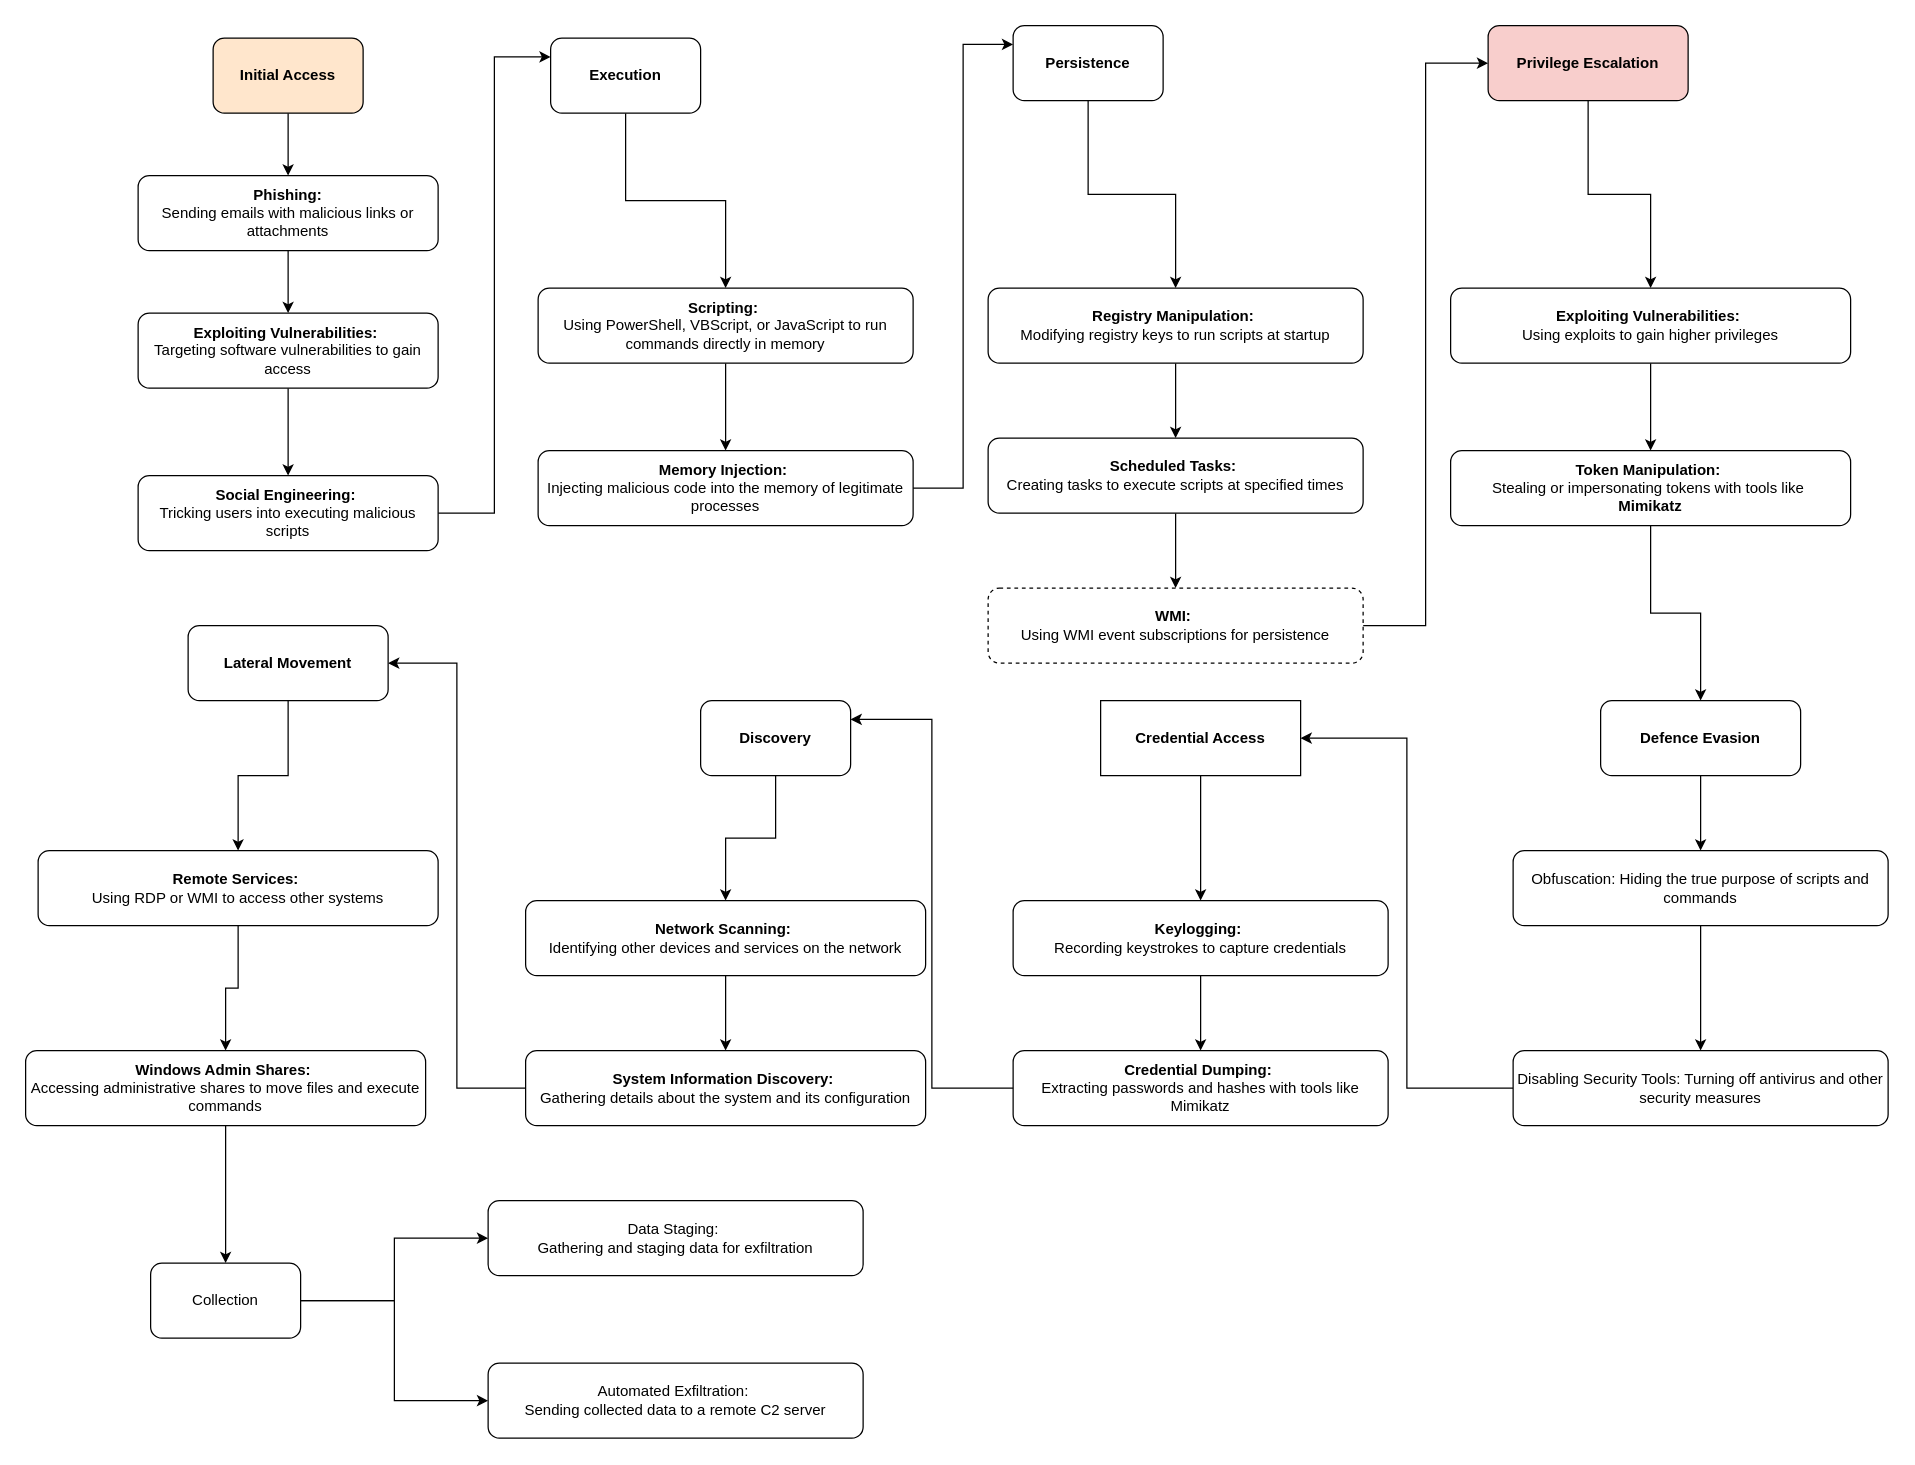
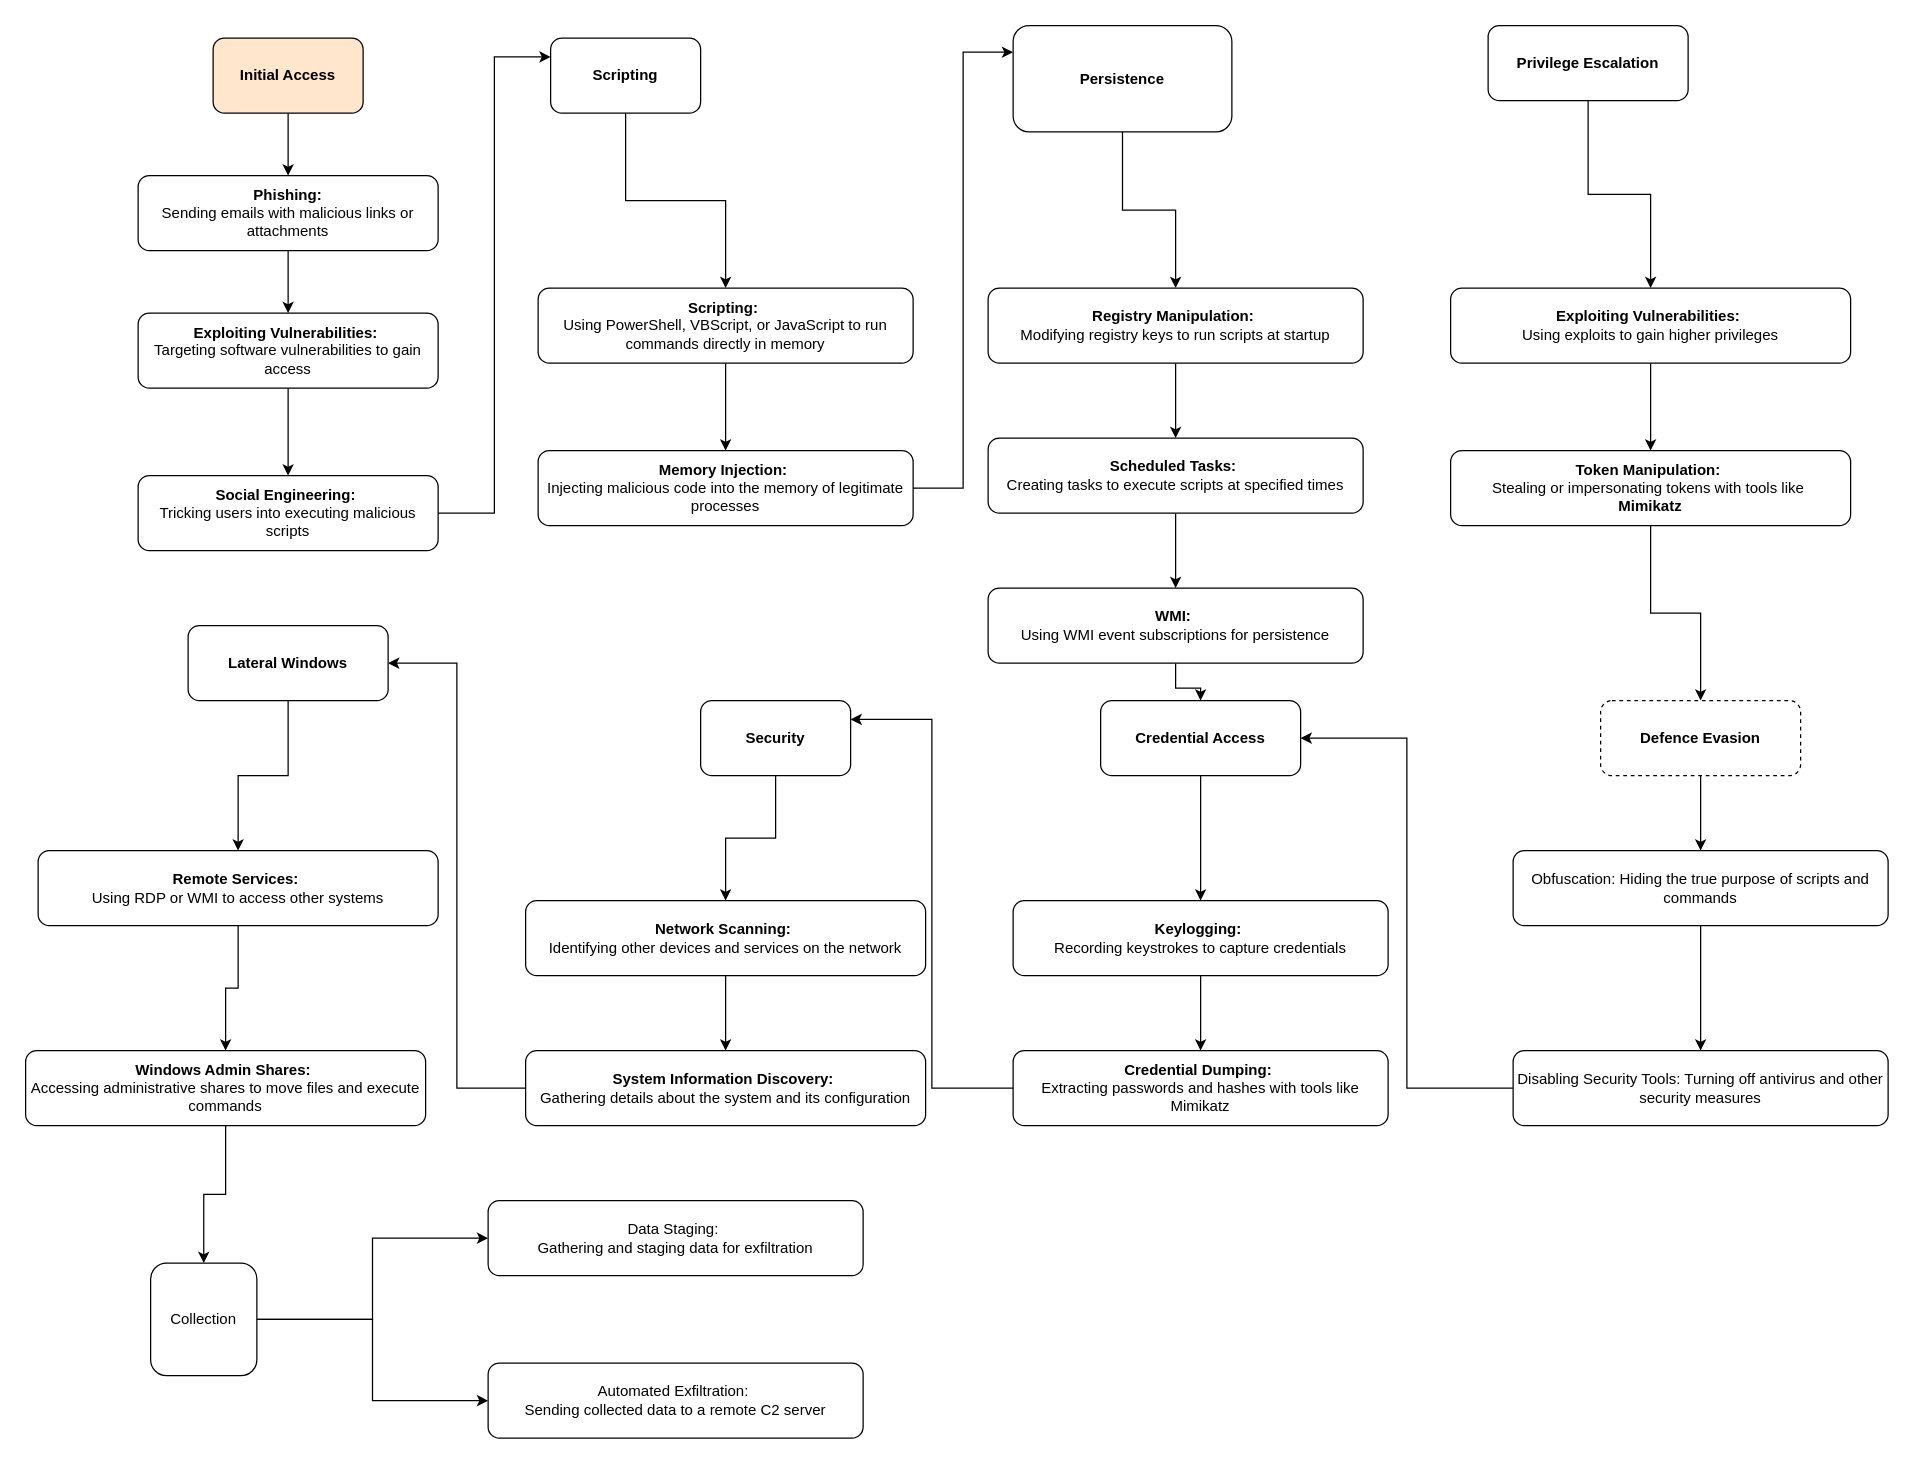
node "Persistence": size 150x75 -> 219x106
node "Privilege Escalation": fillcolor #f8cecc -> #ffffff
node "Execution": label "Execution" -> "Scripting"
edge "WMI: Using WMI event subscriptions for persistence" -> "Privilege Escalation": now "WMI: Using WMI event subscriptions for persistence" -> "Credential Access"
node "WMI: Using WMI event subscriptions for persistence": style dashed -> solid
node "Lateral Movement": label "Lateral Movement" -> "Lateral Windows"
node "Discovery": label "Discovery" -> "Security"
node "Credential Access": shape rectangle -> rounded rectangle
node "Defence Evasion": style solid -> dashed
node "Collection": size 150x75 -> 106x113
